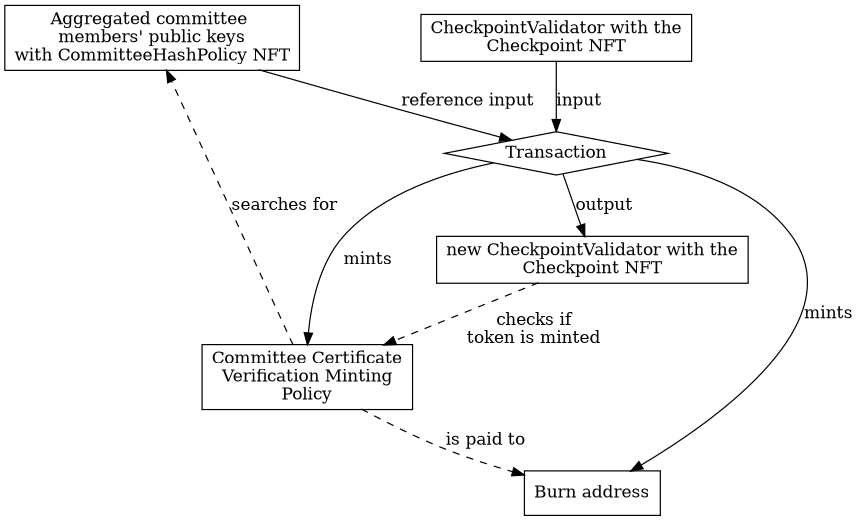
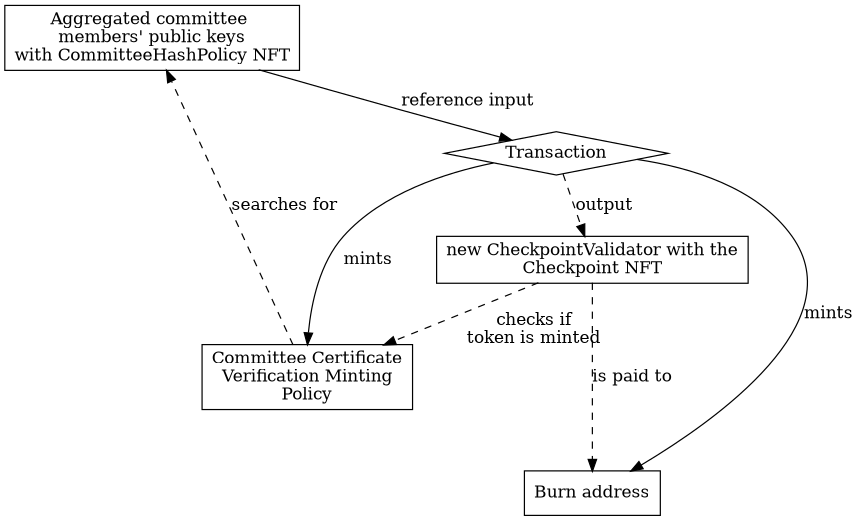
node "CheckpointValidator with the Checkpoint NFT": removed
edge "Transaction" -> "new CheckpointValidator with the Checkpoint NFT": style solid -> dashed
edge "Committee Certificate Verification Minting Policy" -> "Burn address": now "new CheckpointValidator with the Checkpoint NFT" -> "Burn address"
